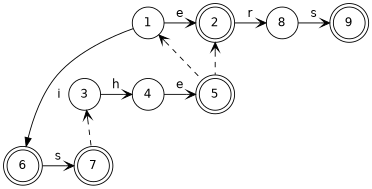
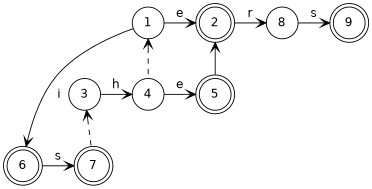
edge "5" -> "1": now "4" -> "1"
edge "5" -> "2": style dashed -> solid
edge "1" -> "6": arrowhead normal -> vee
